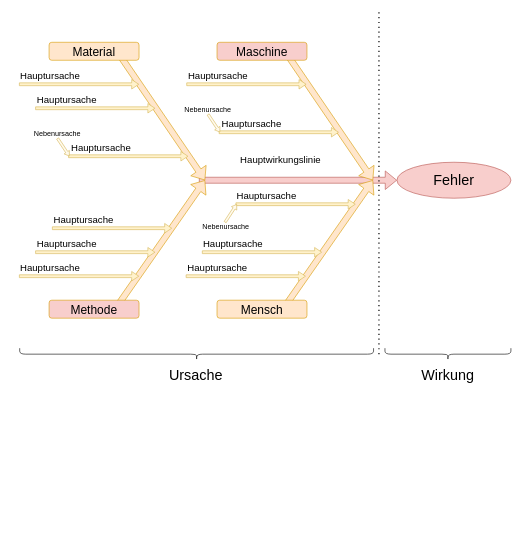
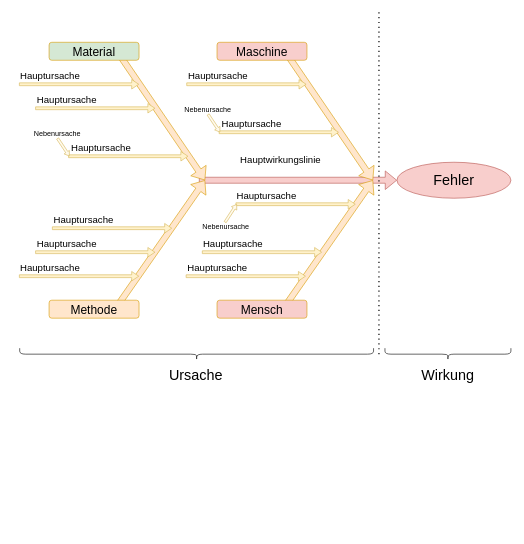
node "Material": fillcolor #ffe6cc -> #d5e8d4
node "Methode": fillcolor #f8cecc -> #ffe6cc
node "Mensch": fillcolor #ffe6cc -> #f8cecc
